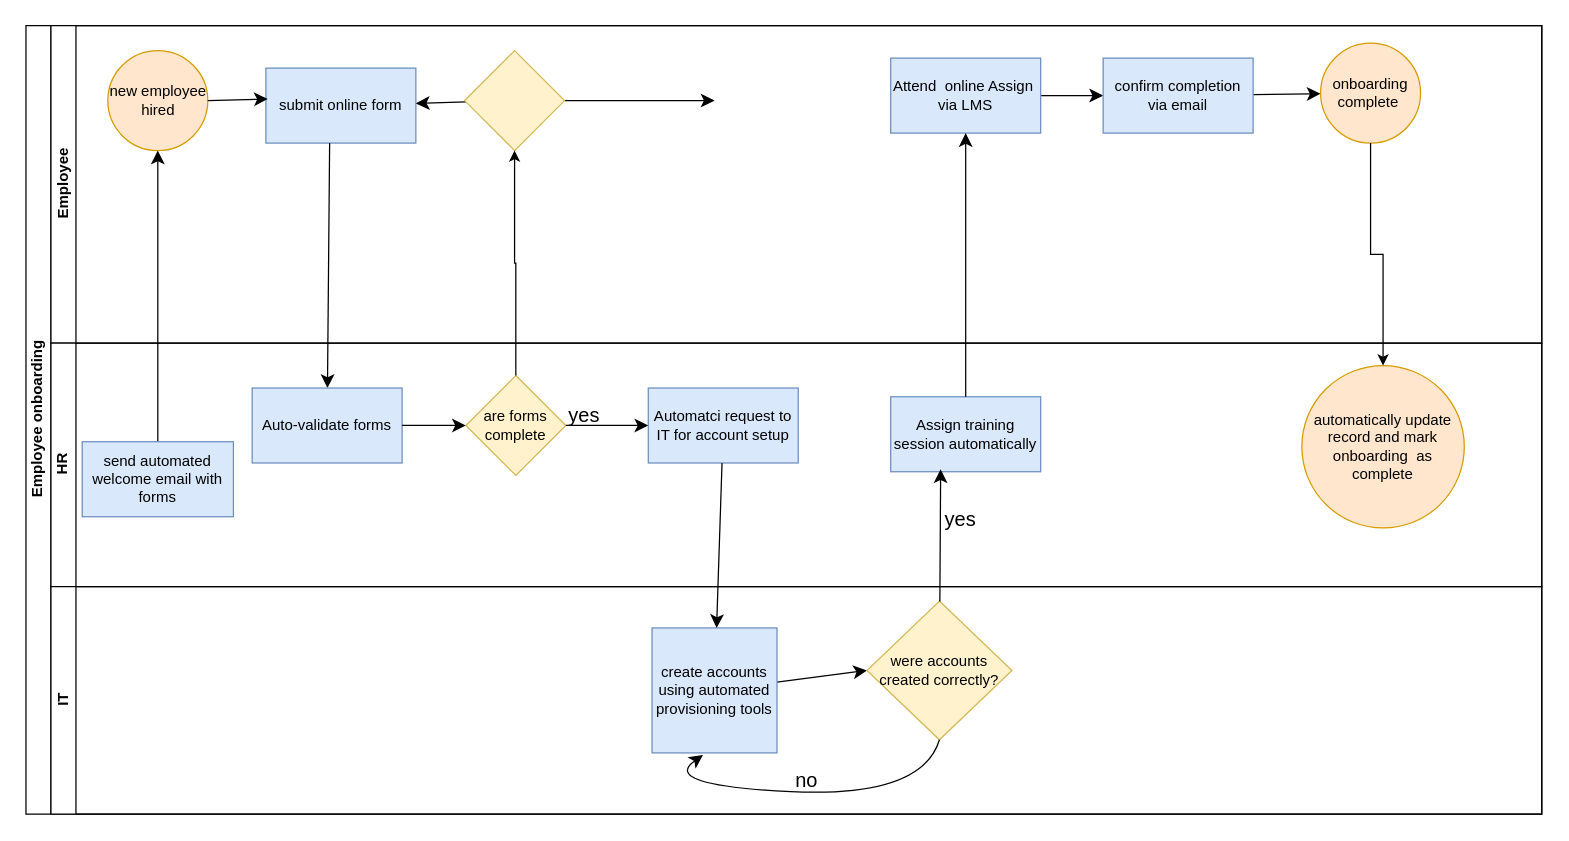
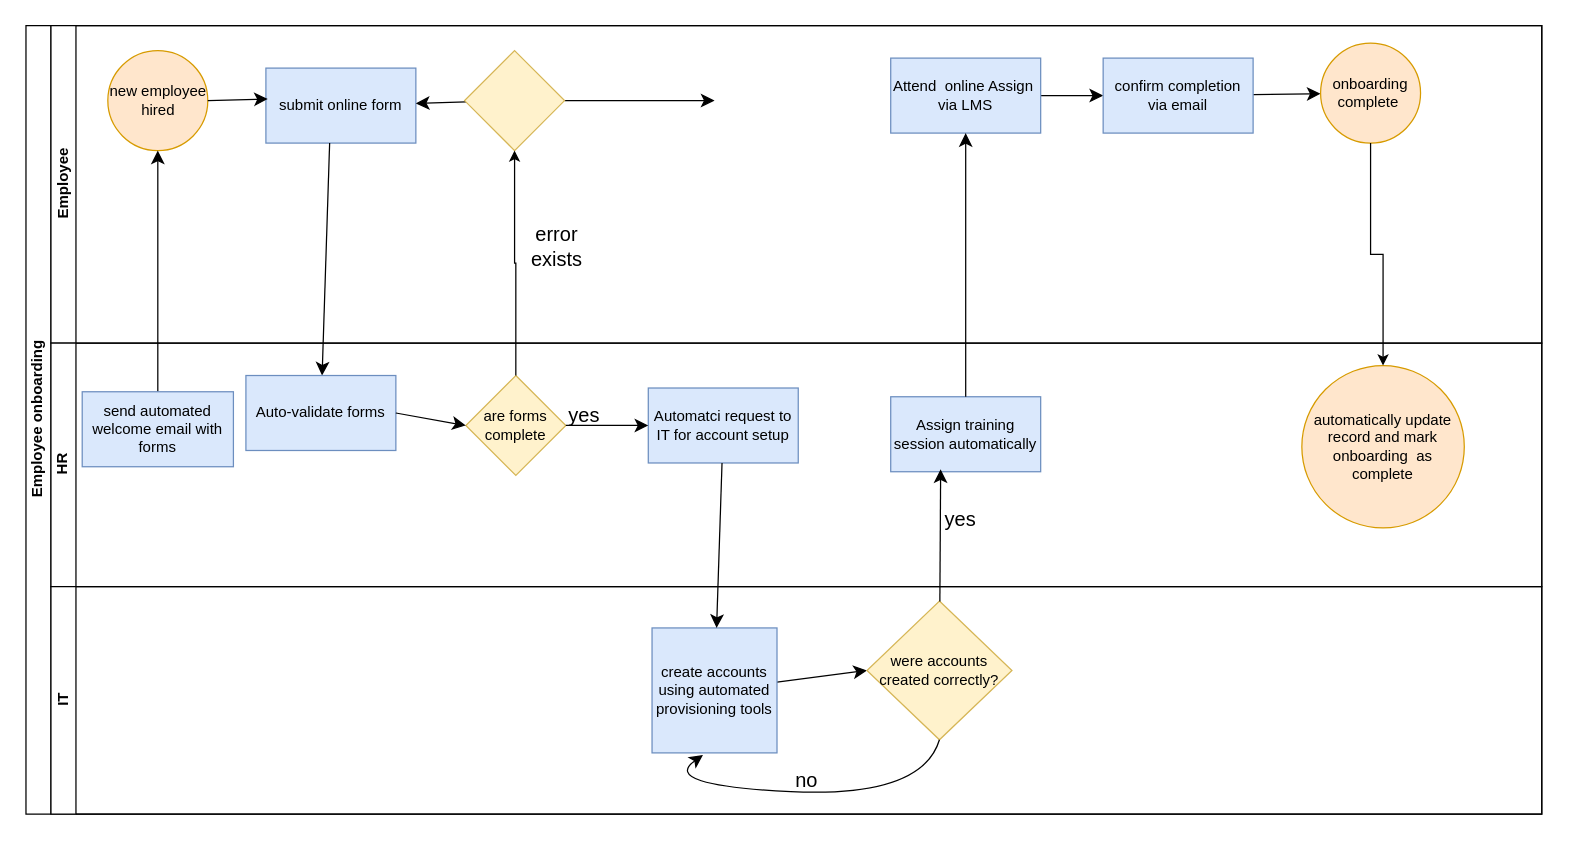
node "error exists": added
node "Auto-validate forms": moved (327, 426) -> (321, 413)
node "send automated welcome email with forms": moved (158, 479) -> (158, 429)
